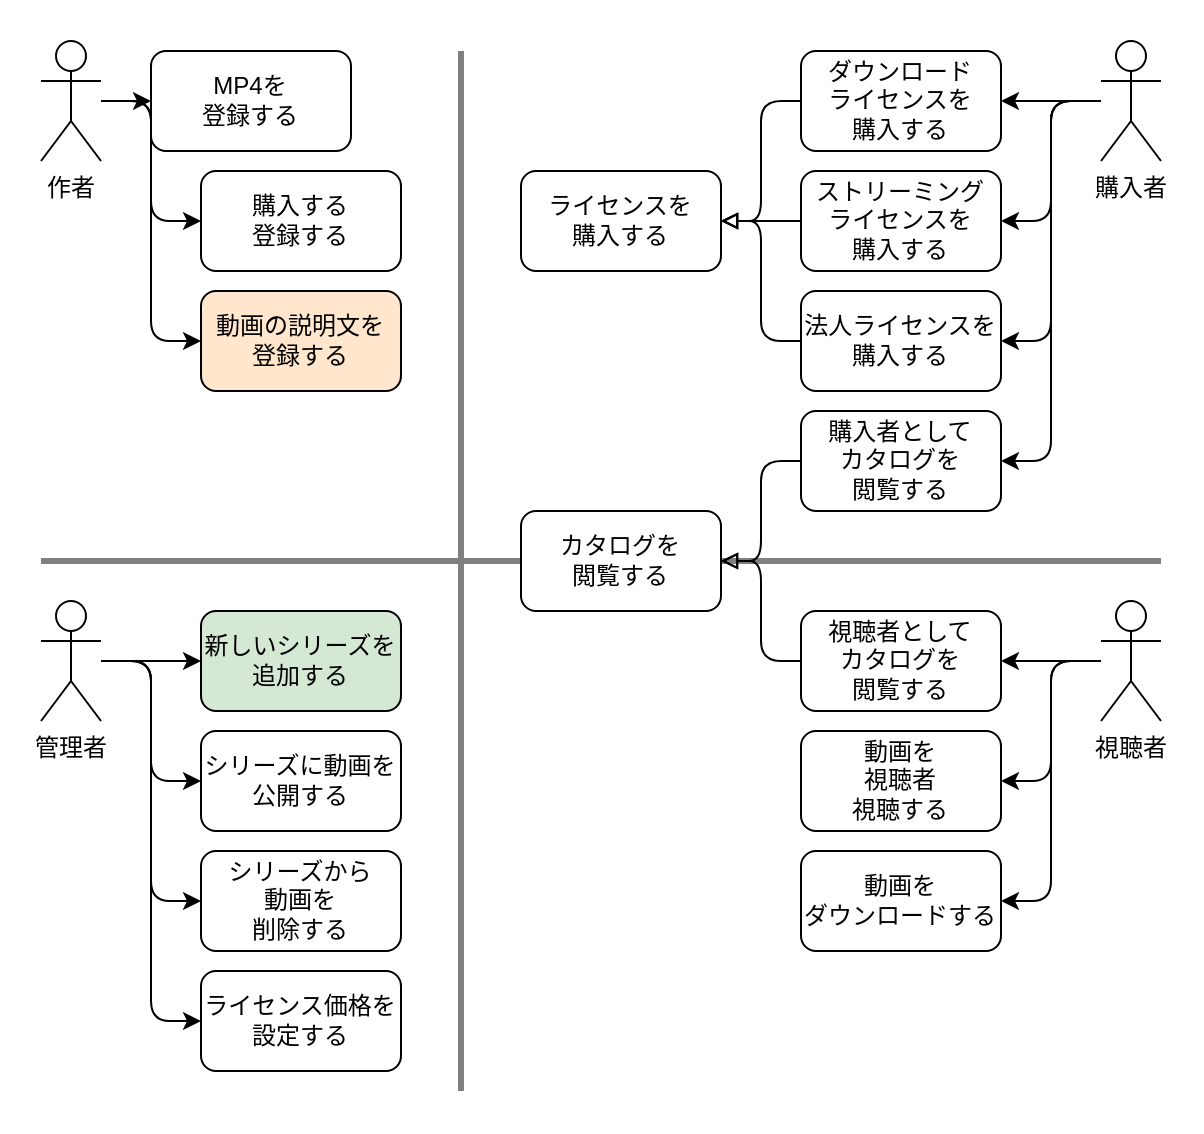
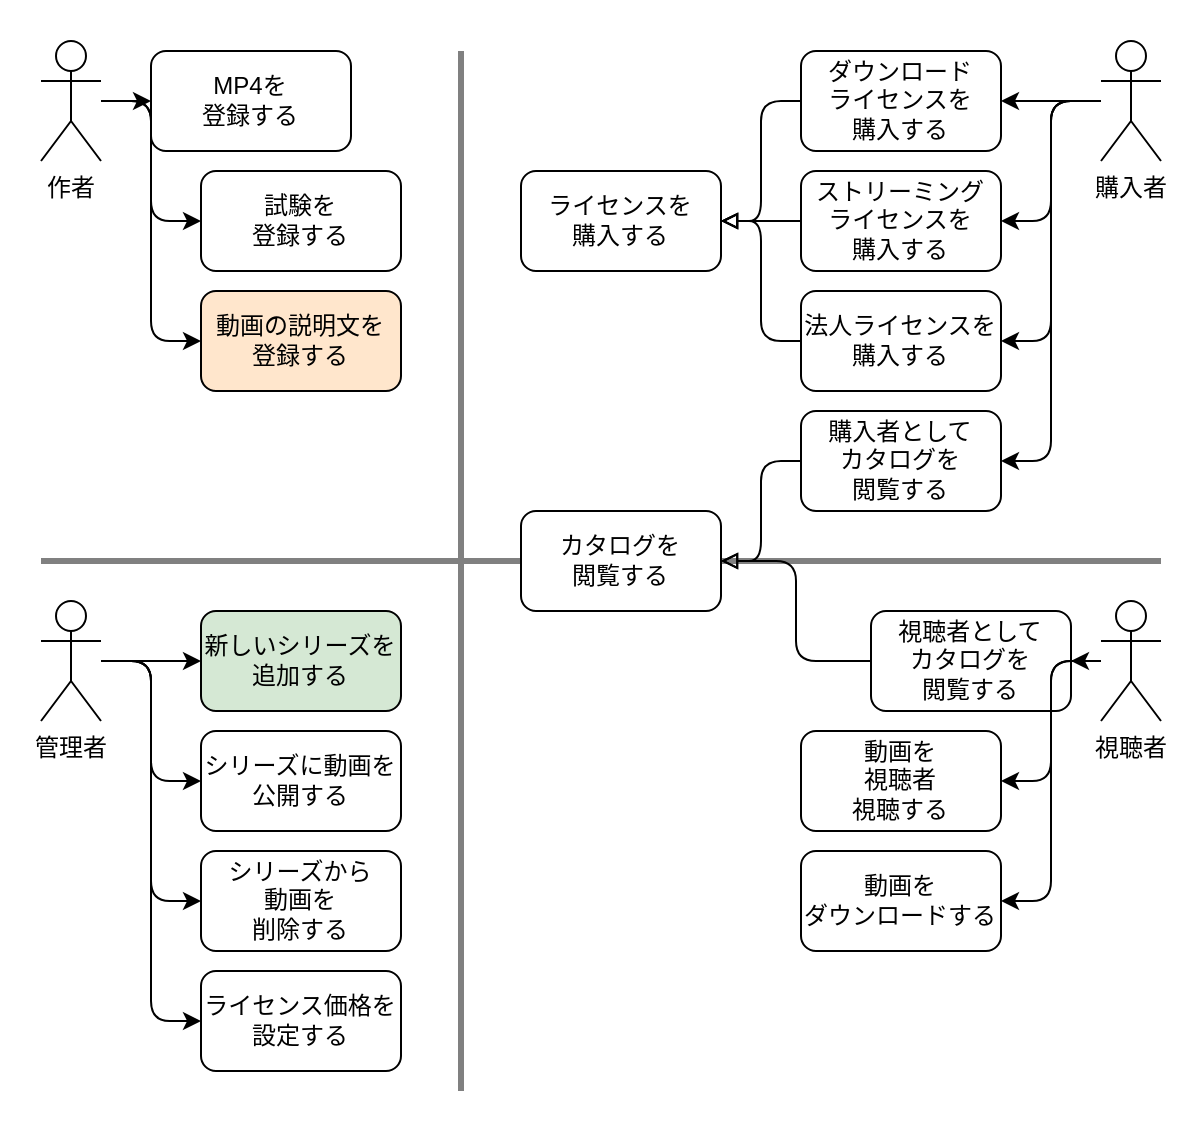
node "購入する 登録する": label "購入する 登録する" -> "試験を 登録する"
node "視聴者として カタログを 閲覧する": moved (901, 661) -> (971, 661)
